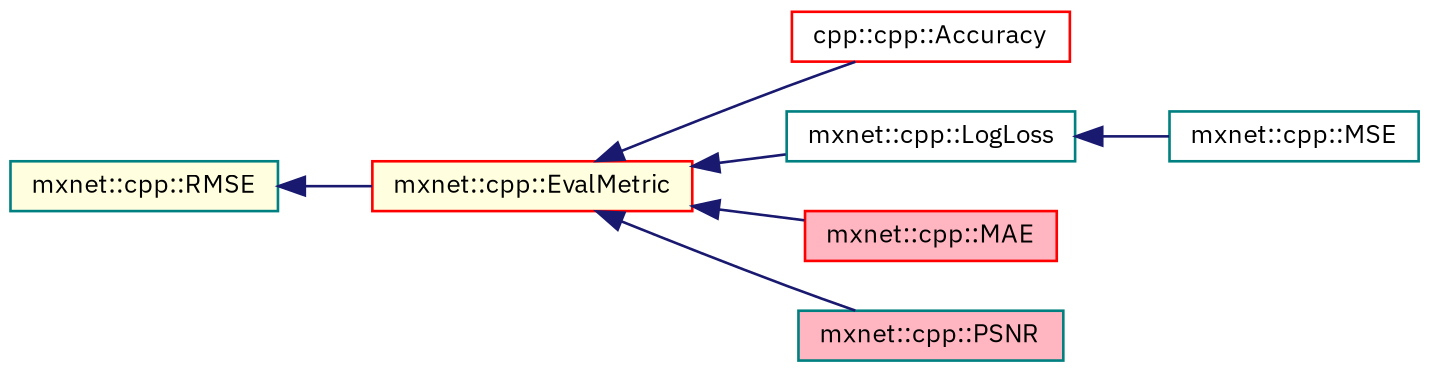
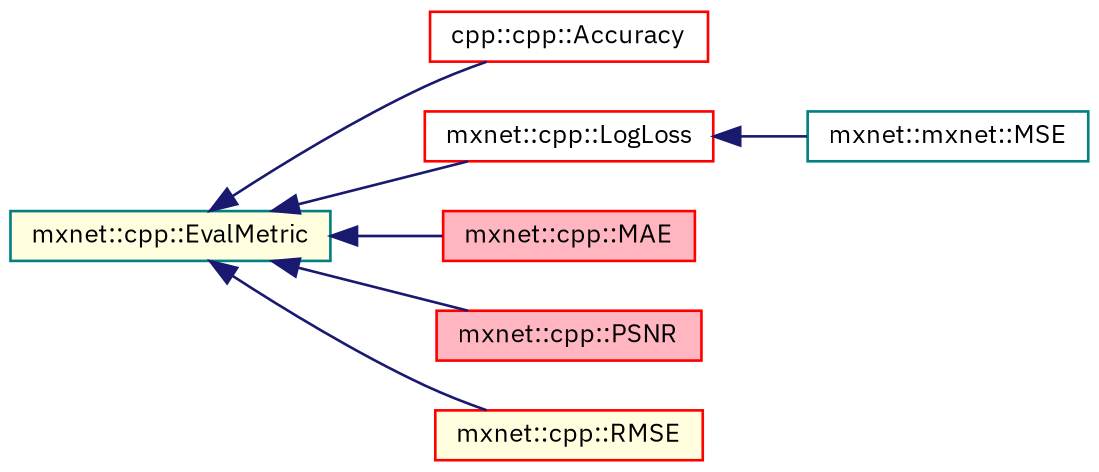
node "mxnet::cpp::LogLoss": color teal -> red
node "mxnet::cpp::MSE": label "mxnet::cpp::MSE" -> "mxnet::mxnet::MSE"
node "mxnet::cpp::RMSE": color teal -> red
edge "mxnet::cpp::EvalMetric" -> "mxnet::cpp::RMSE": reversed
node "mxnet::cpp::EvalMetric": color red -> teal
node "mxnet::cpp::PSNR": color teal -> red
